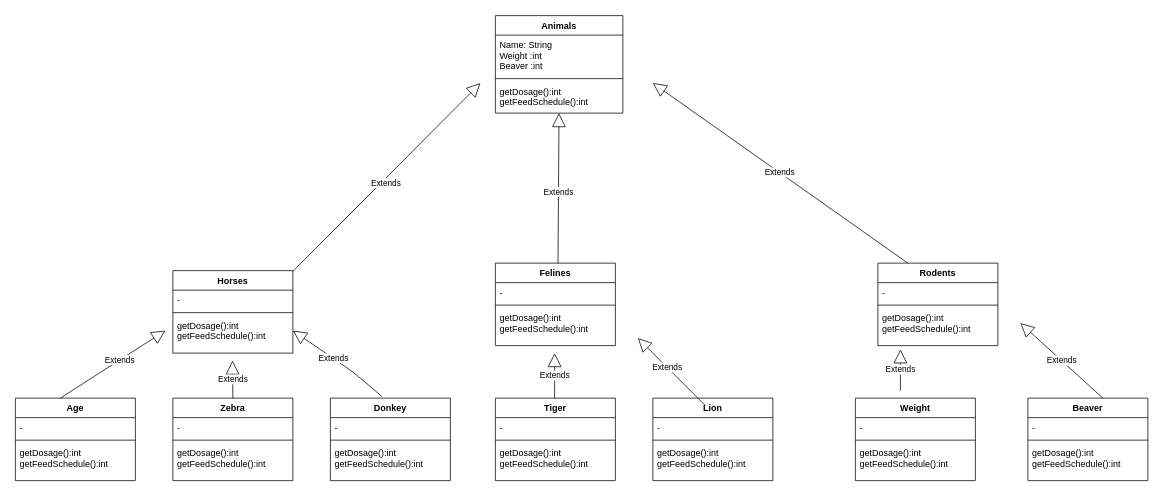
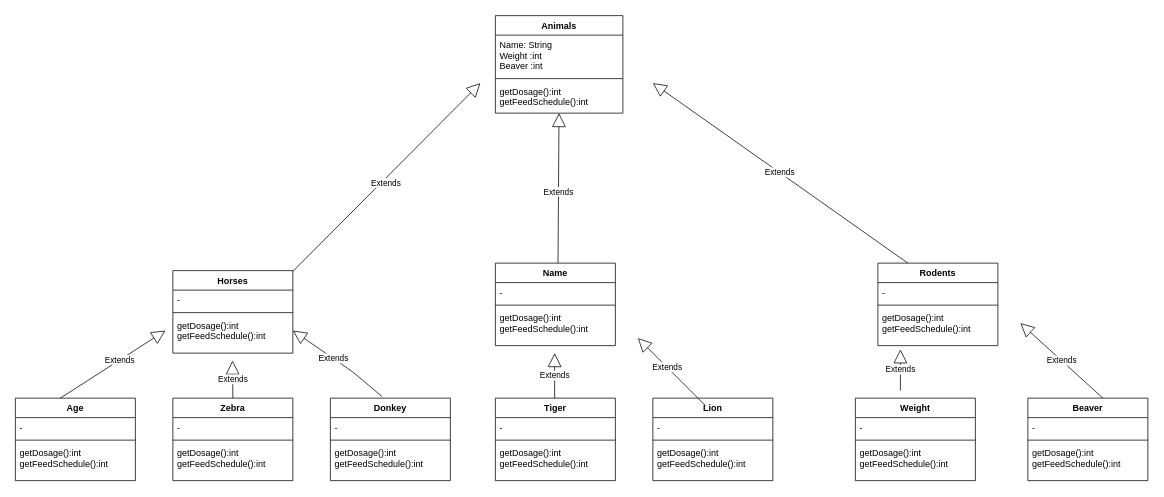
node "Felines": label "Felines" -> "Name"
